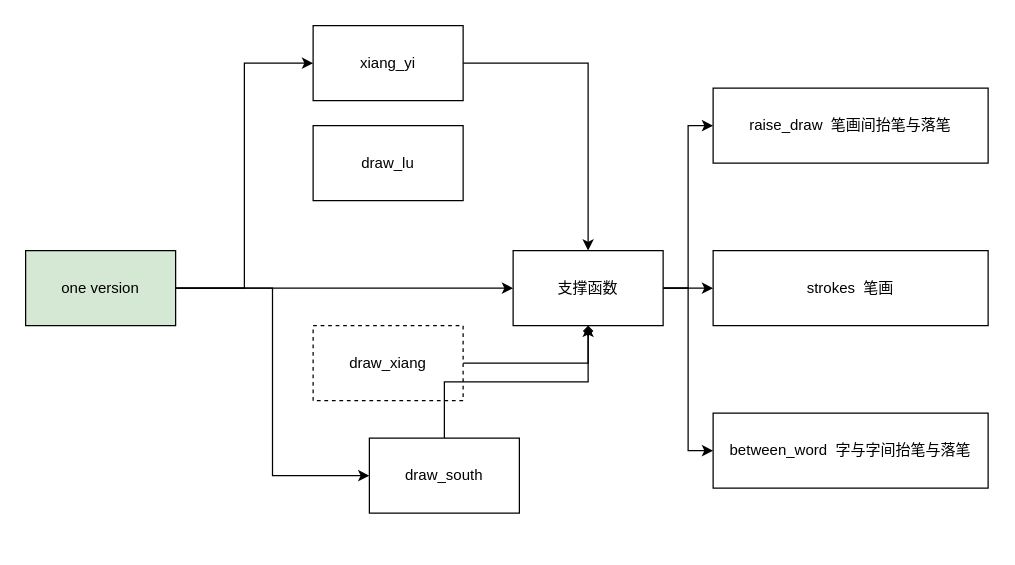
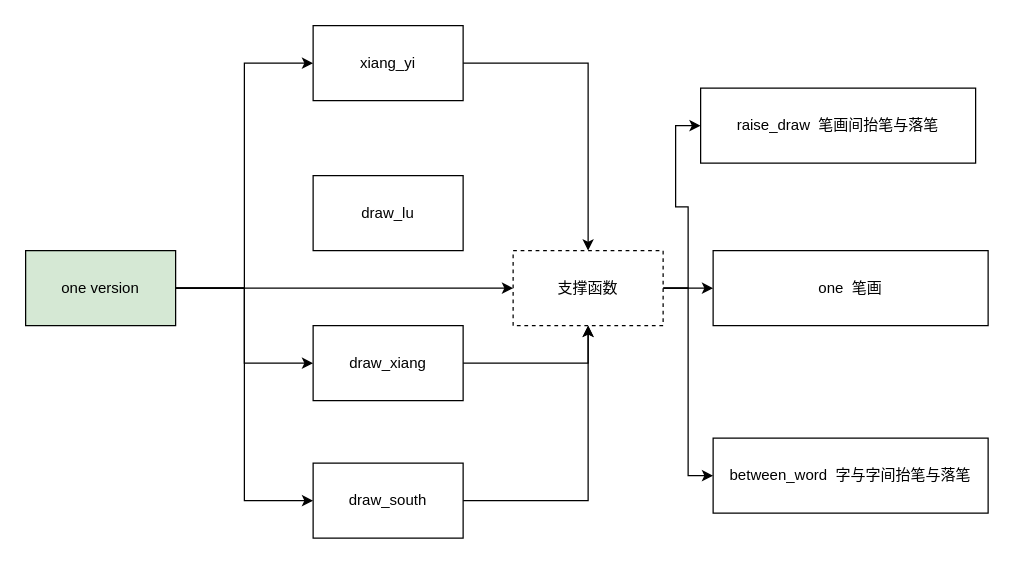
node "raise_draw 笔画间抬笔与落笔": moved (851, 126) -> (838, 126)
node "draw_lu": moved (388, 163) -> (388, 213)
node "支撑函数": style solid -> dashed
node "strokes 笔画": label "strokes 笔画" -> "one 笔画"
edge "one version" -> "draw_xiang": added
node "draw_xiang": style dashed -> solid
edge "draw_xiang" -> "支撑函数": arrowhead diamond -> classic
node "between_word 字与字间抬笔与落笔": moved (851, 451) -> (851, 476)
node "draw_south": moved (444, 476) -> (388, 501)
